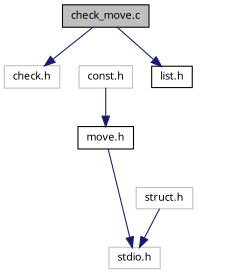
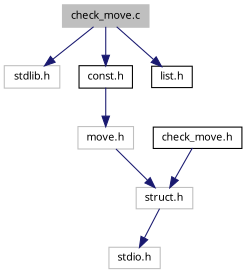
node "check_move.c": color black -> grey75
edge "check_move.c" -> "const.h": added
node "check.h": label "check.h" -> "stdlib.h"
node "const.h": color grey75 -> black
node "move.h": color black -> grey75
node "check_move.h": added
edge "move.h" -> "stdio.h": now "move.h" -> "struct.h"
